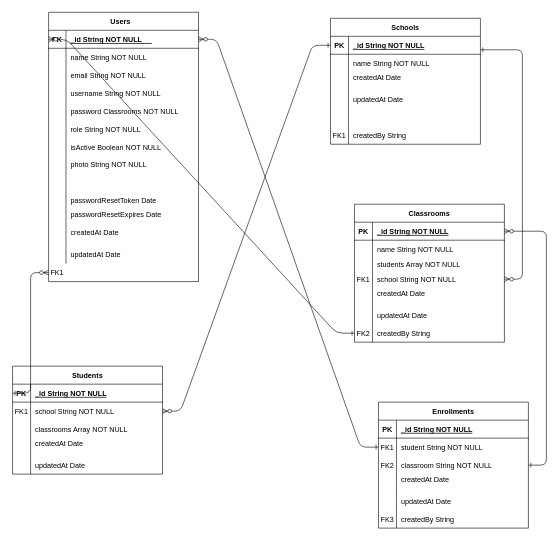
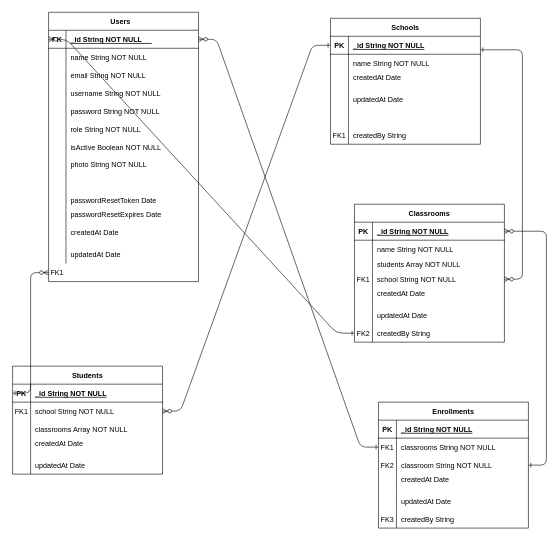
node "password Classrooms NOT NULL": label "password Classrooms NOT NULL" -> "password String NOT NULL"
node "student String NOT NULL": label "student String NOT NULL" -> "classrooms String NOT NULL"
